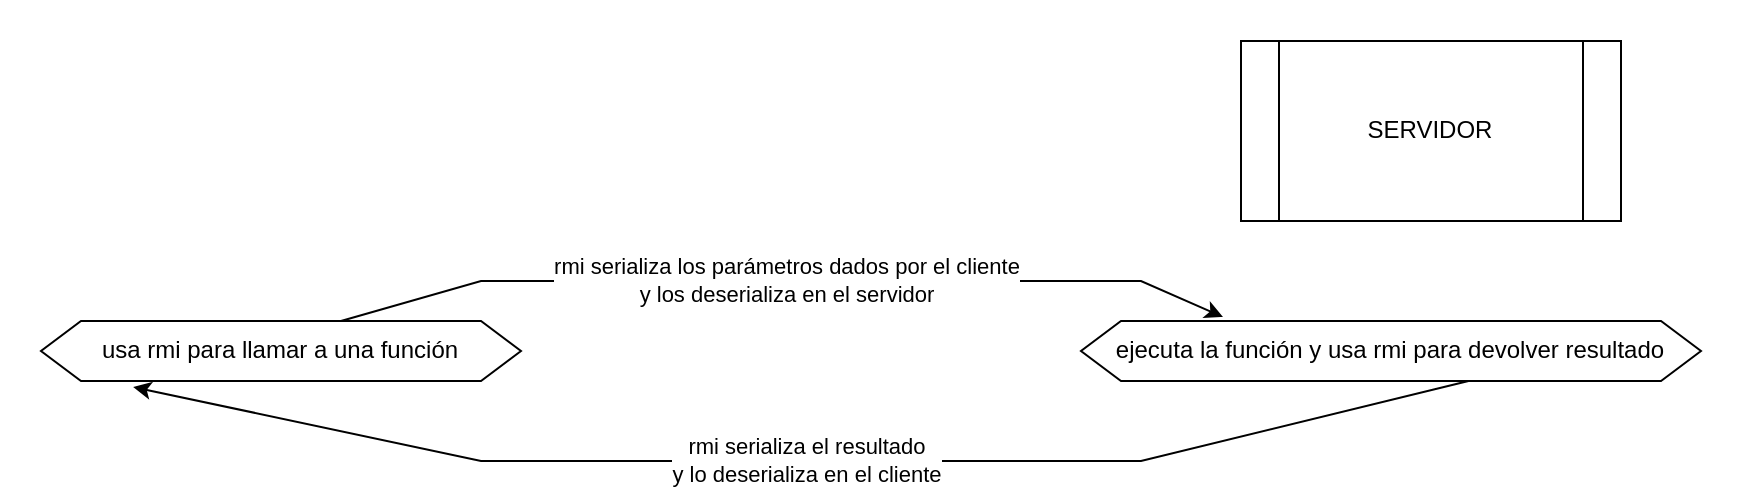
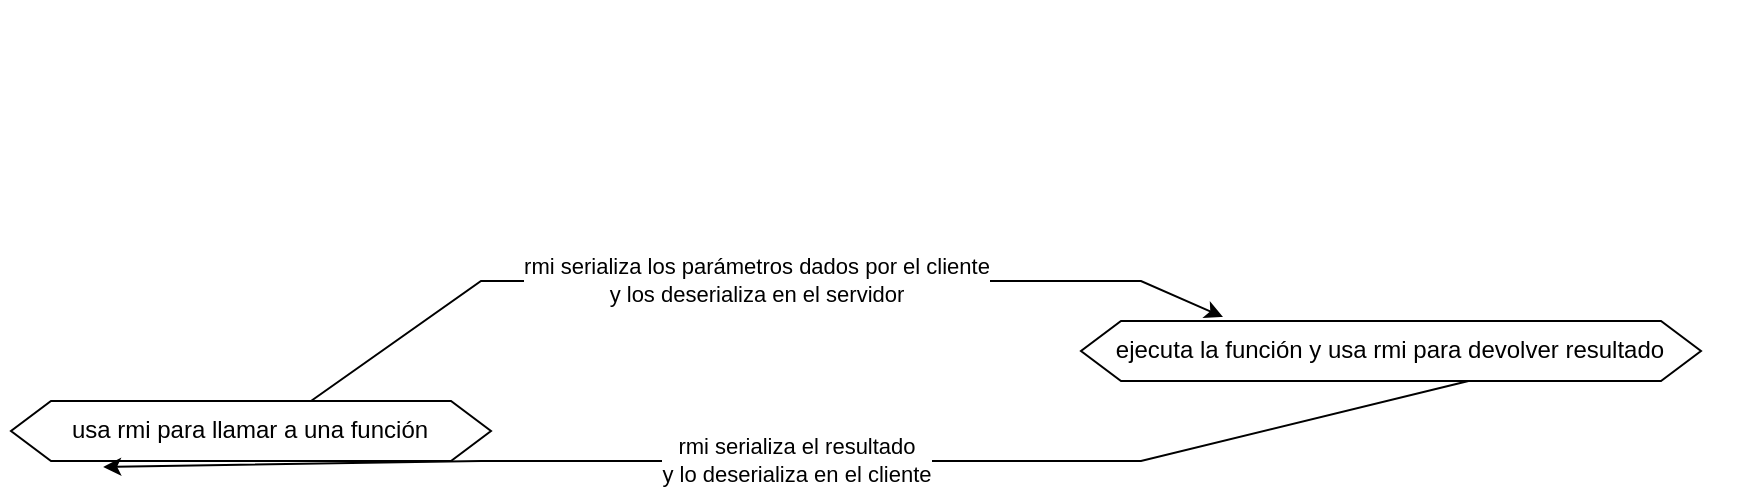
node "SERVIDOR": removed
node "usa rmi para llamar a una función": moved (281, 351) -> (251, 431)
